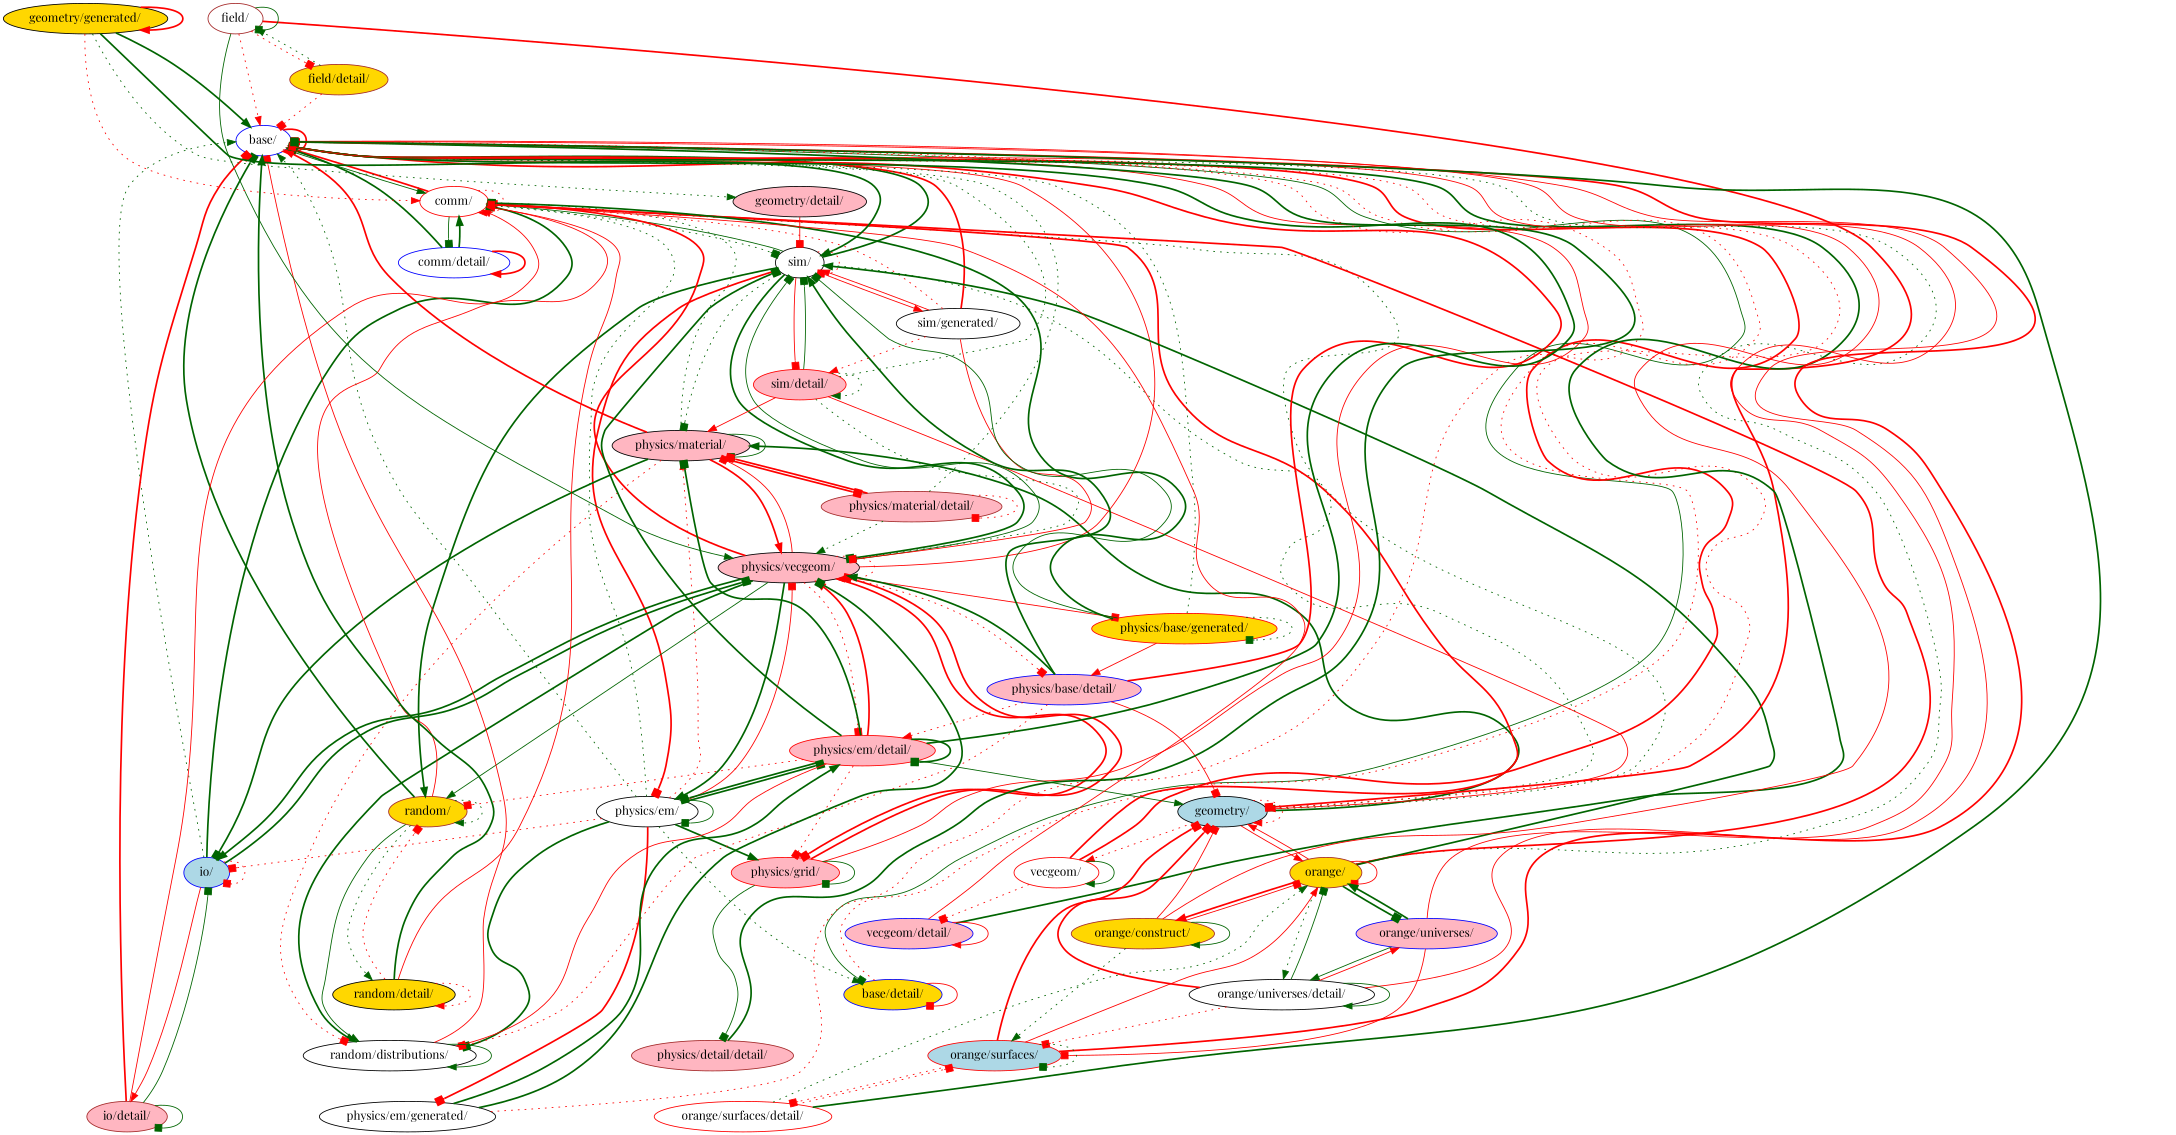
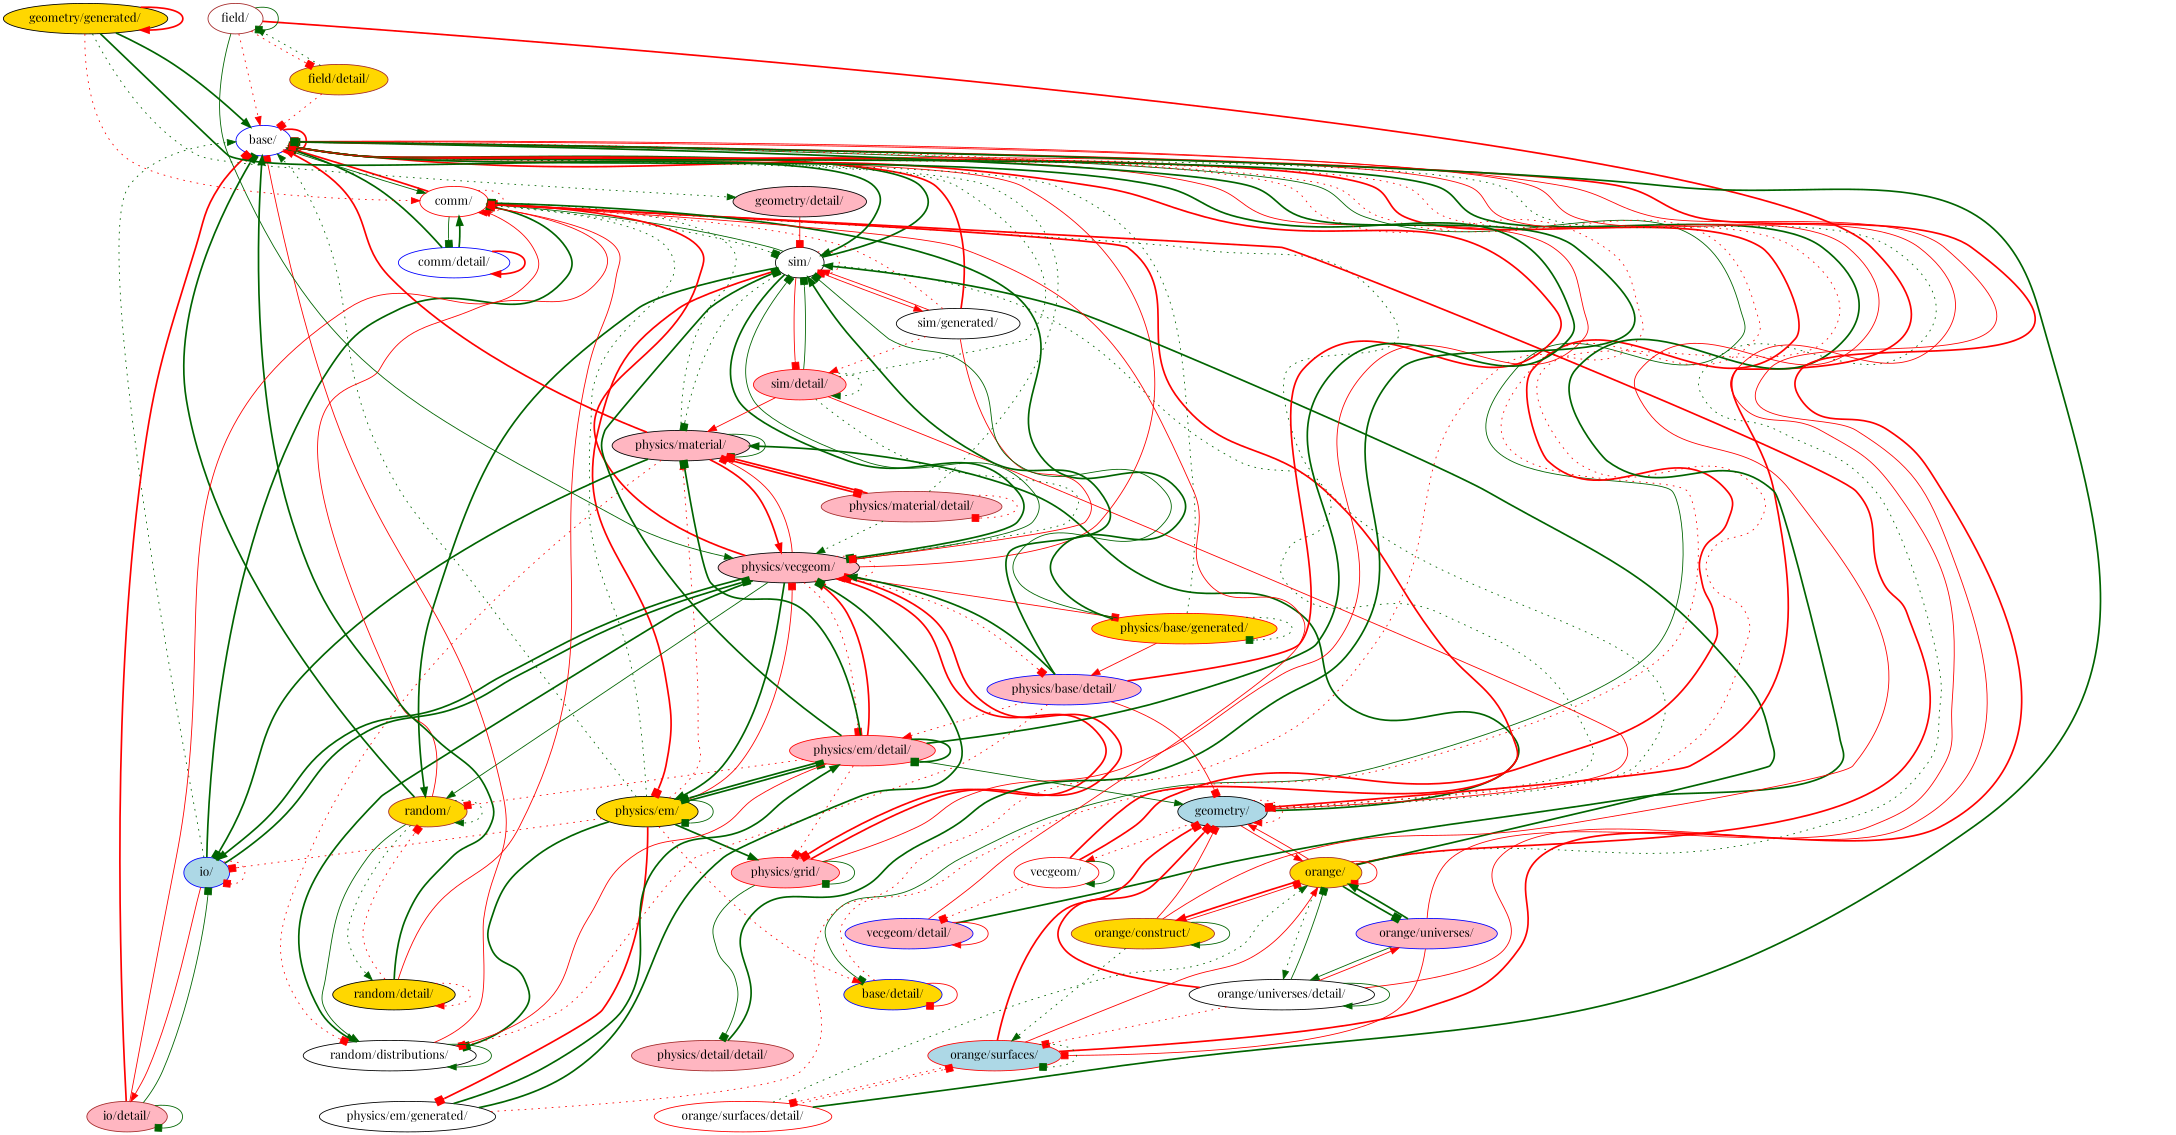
edge "physics/detail/detail/" -> "base/": arrowhead box -> normal
node "physics/em/": fillcolor white -> gold
edge "physics/em/" -> "base/detail/": color darkgreen -> red
